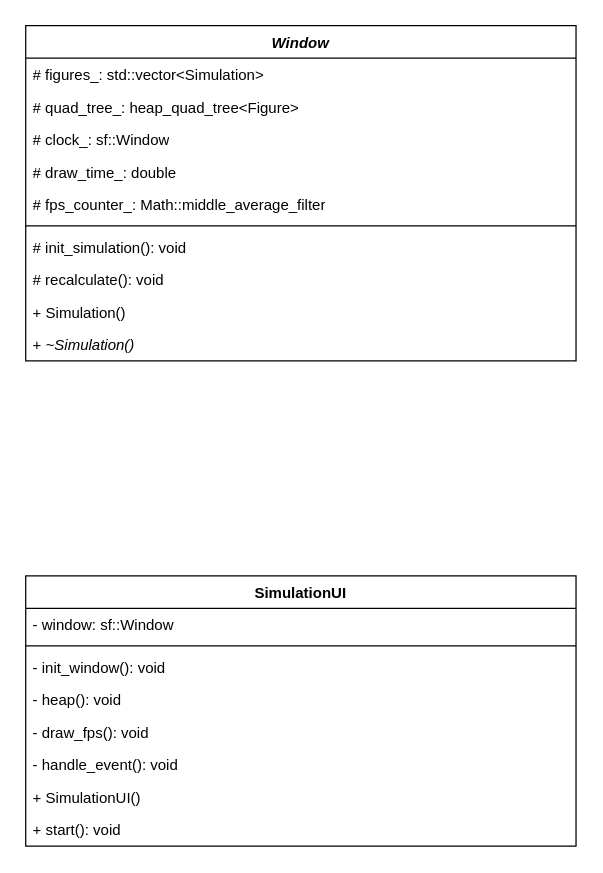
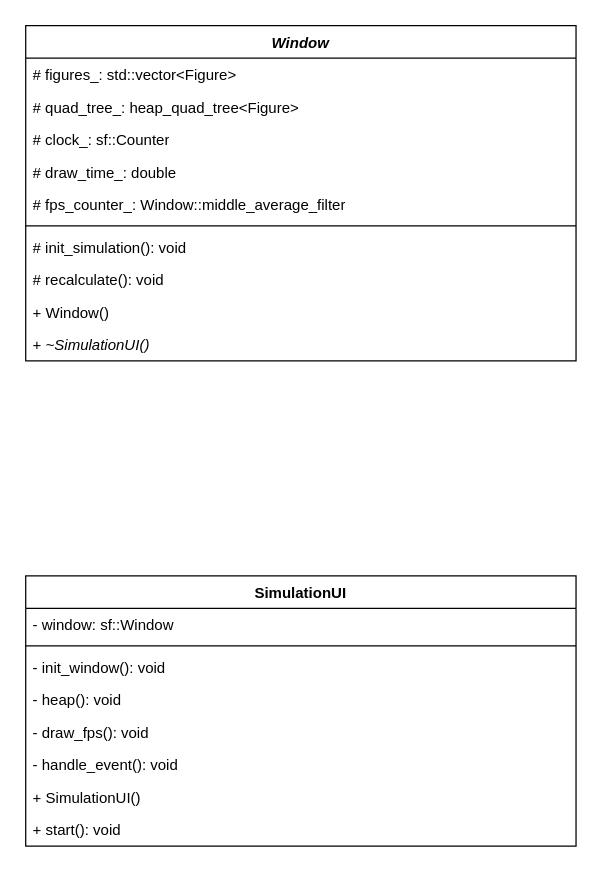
node "# figures_: std::vector<Simulation>": label "# figures_: std::vector<Simulation>" -> "# figures_: std::vector<Figure>"
node "# clock_: sf::Window": label "# clock_: sf::Window" -> "# clock_: sf::Counter"
node "# fps_counter_: Math::middle_average_filter": label "# fps_counter_: Math::middle_average_filter" -> "# fps_counter_: Window::middle_average_filter"
node "+ Simulation()": label "+ Simulation()" -> "+ Window()"
node "+ ~Simulation()": label "+ ~Simulation()" -> "+ ~SimulationUI()"
